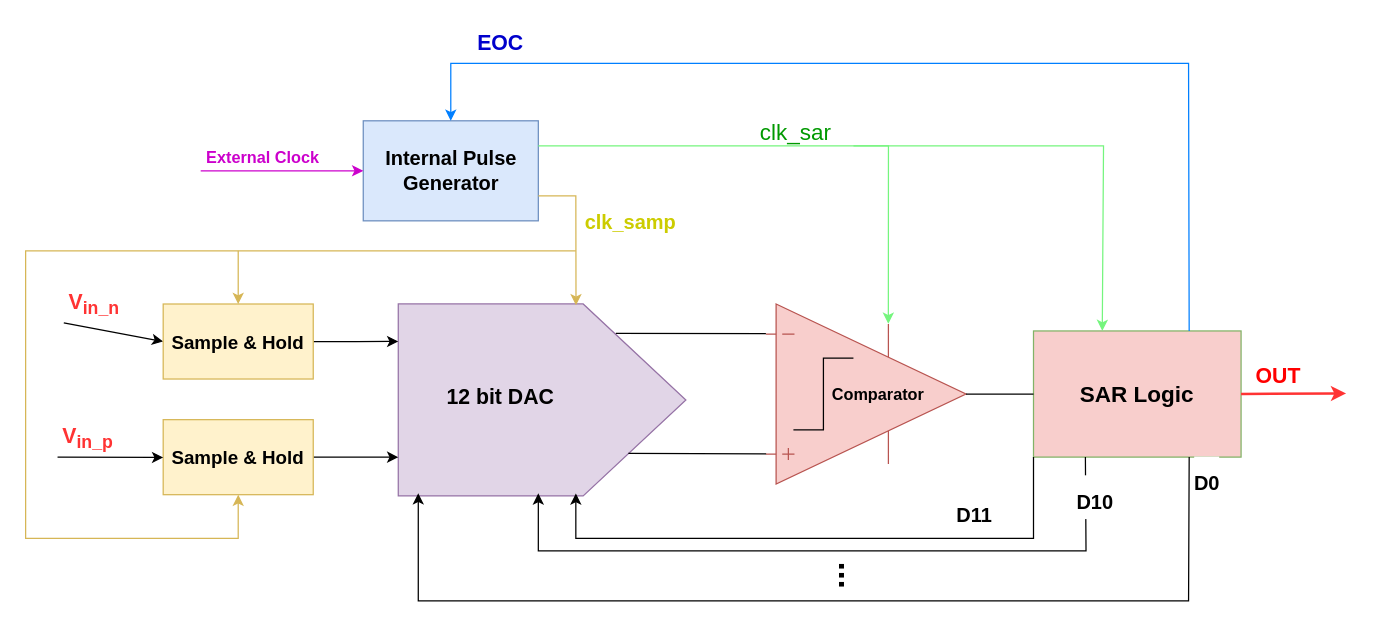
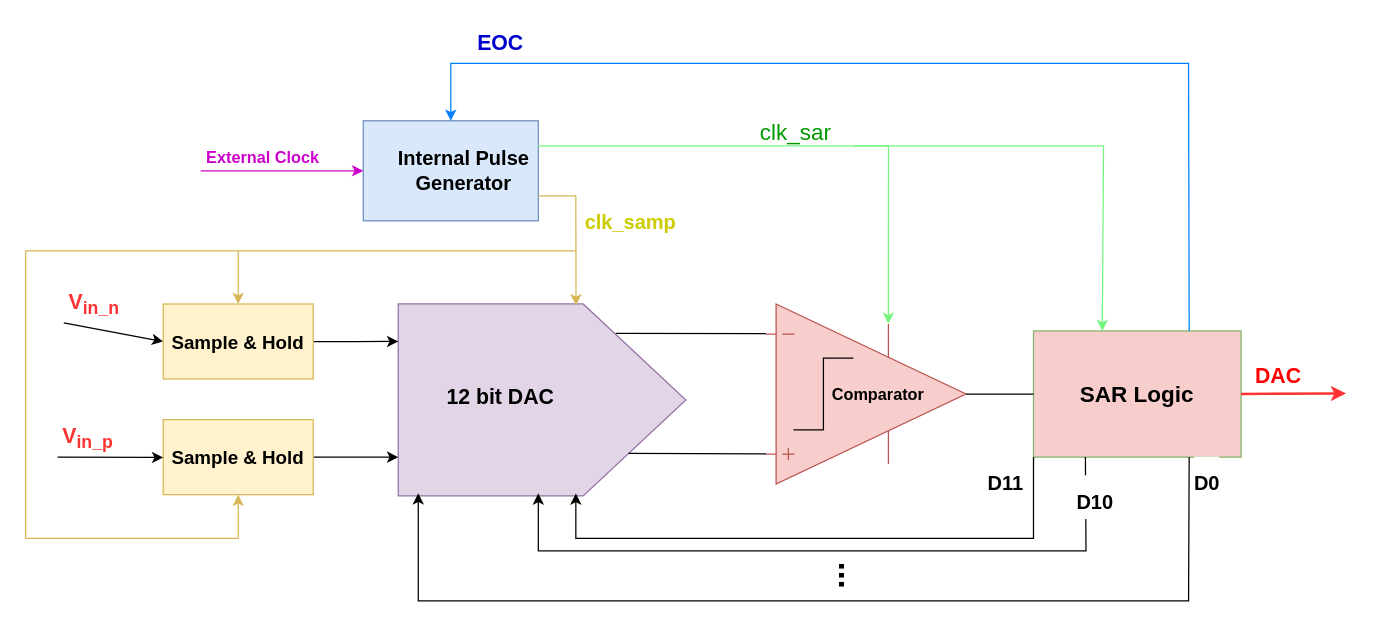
node "Internal Pulse Generator": moved (451, 171) -> (463, 171)
node "OUT": label "OUT" -> "DAC"
node "D11": moved (974, 510) -> (1006, 479)
